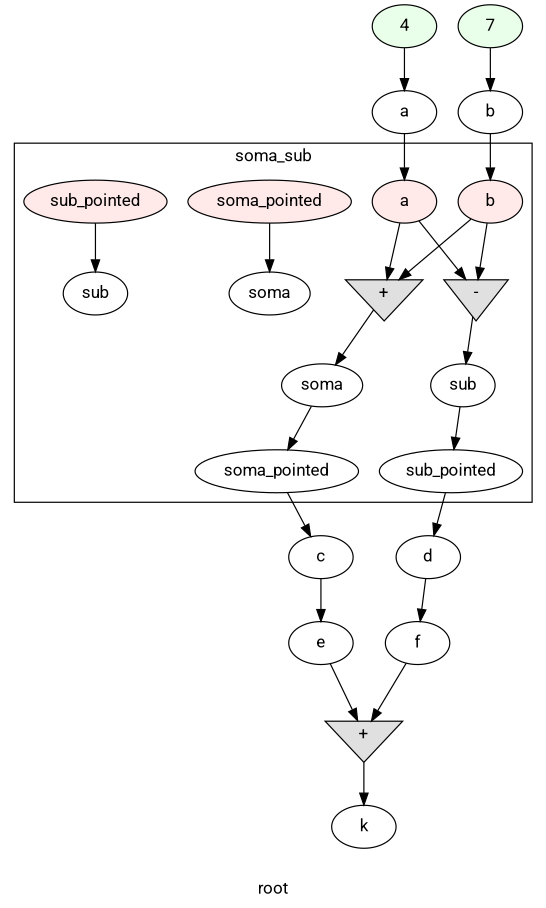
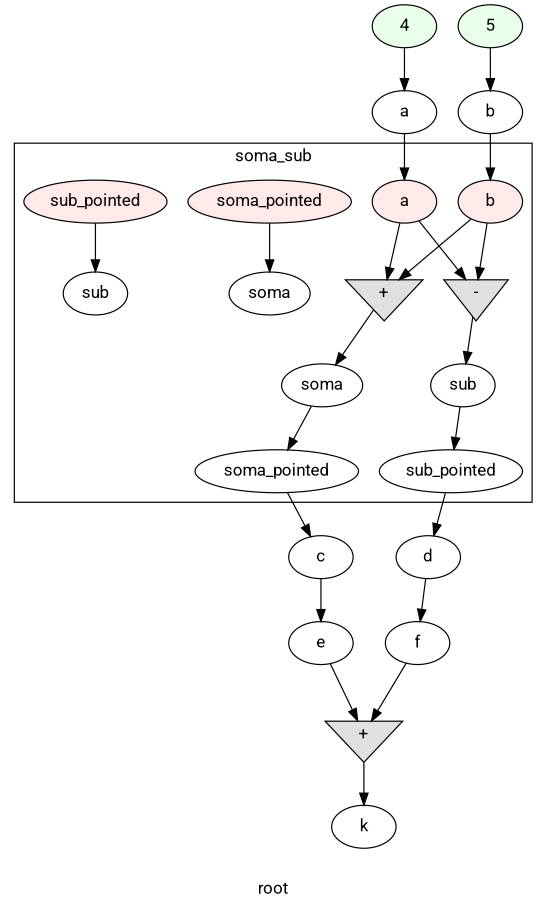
node "7": label "7" -> "5"
